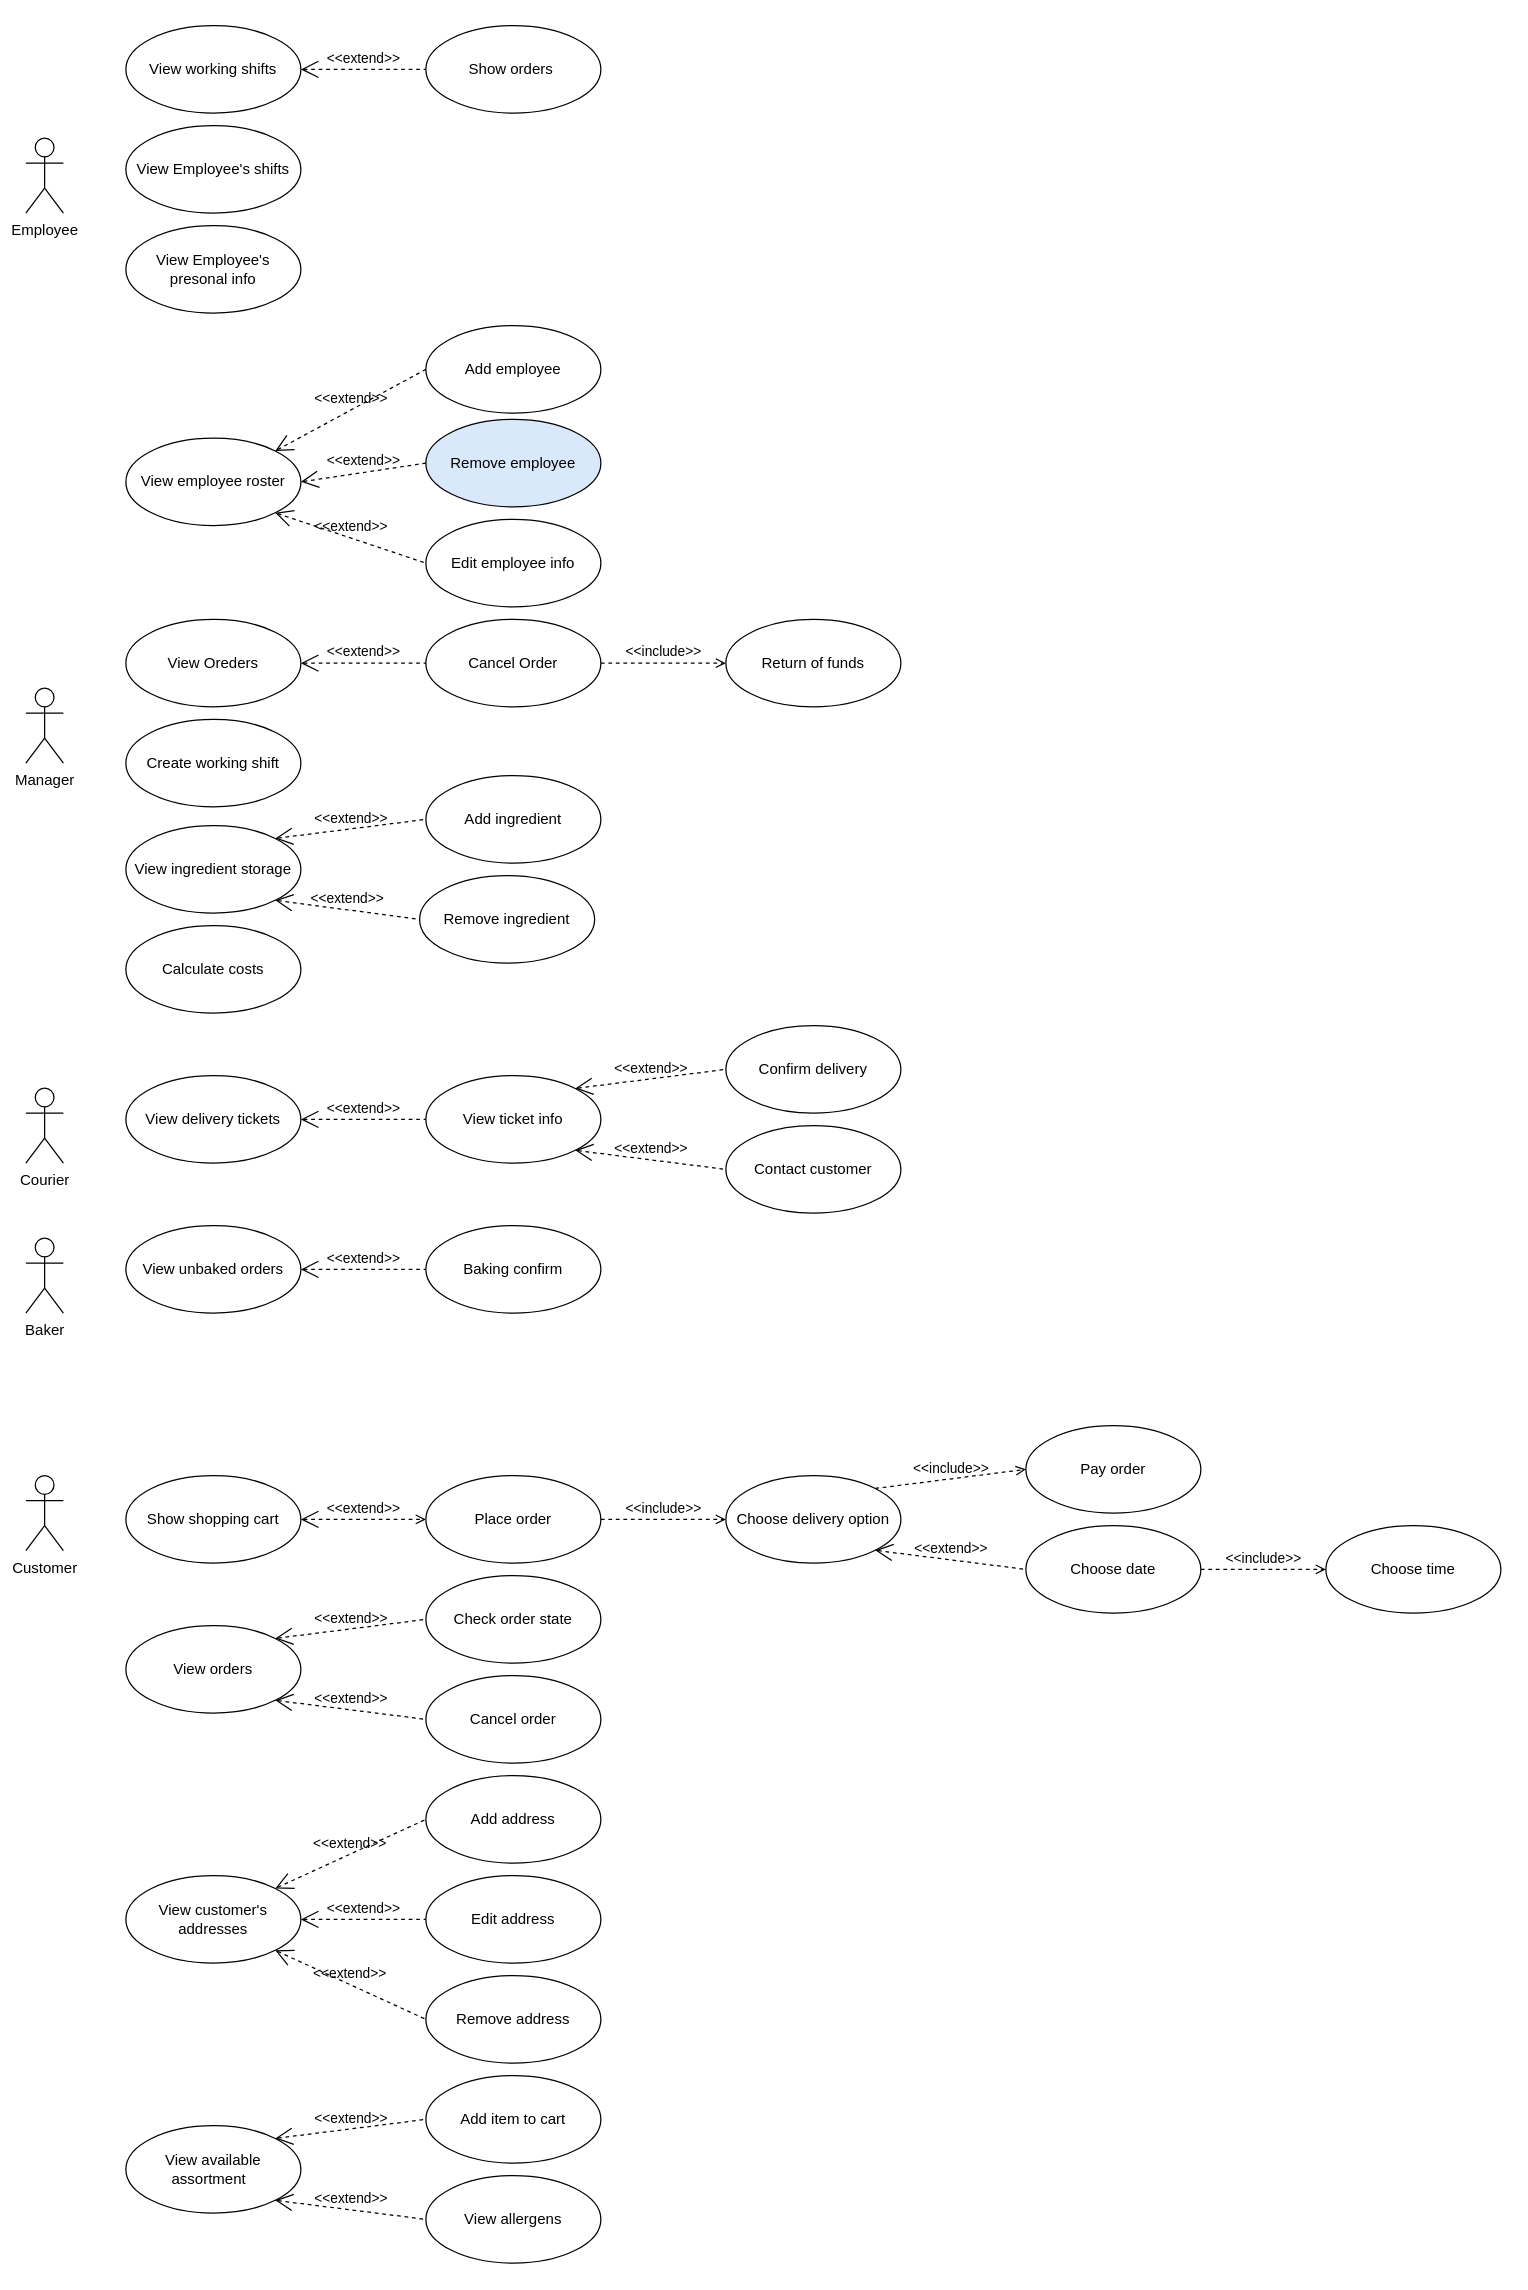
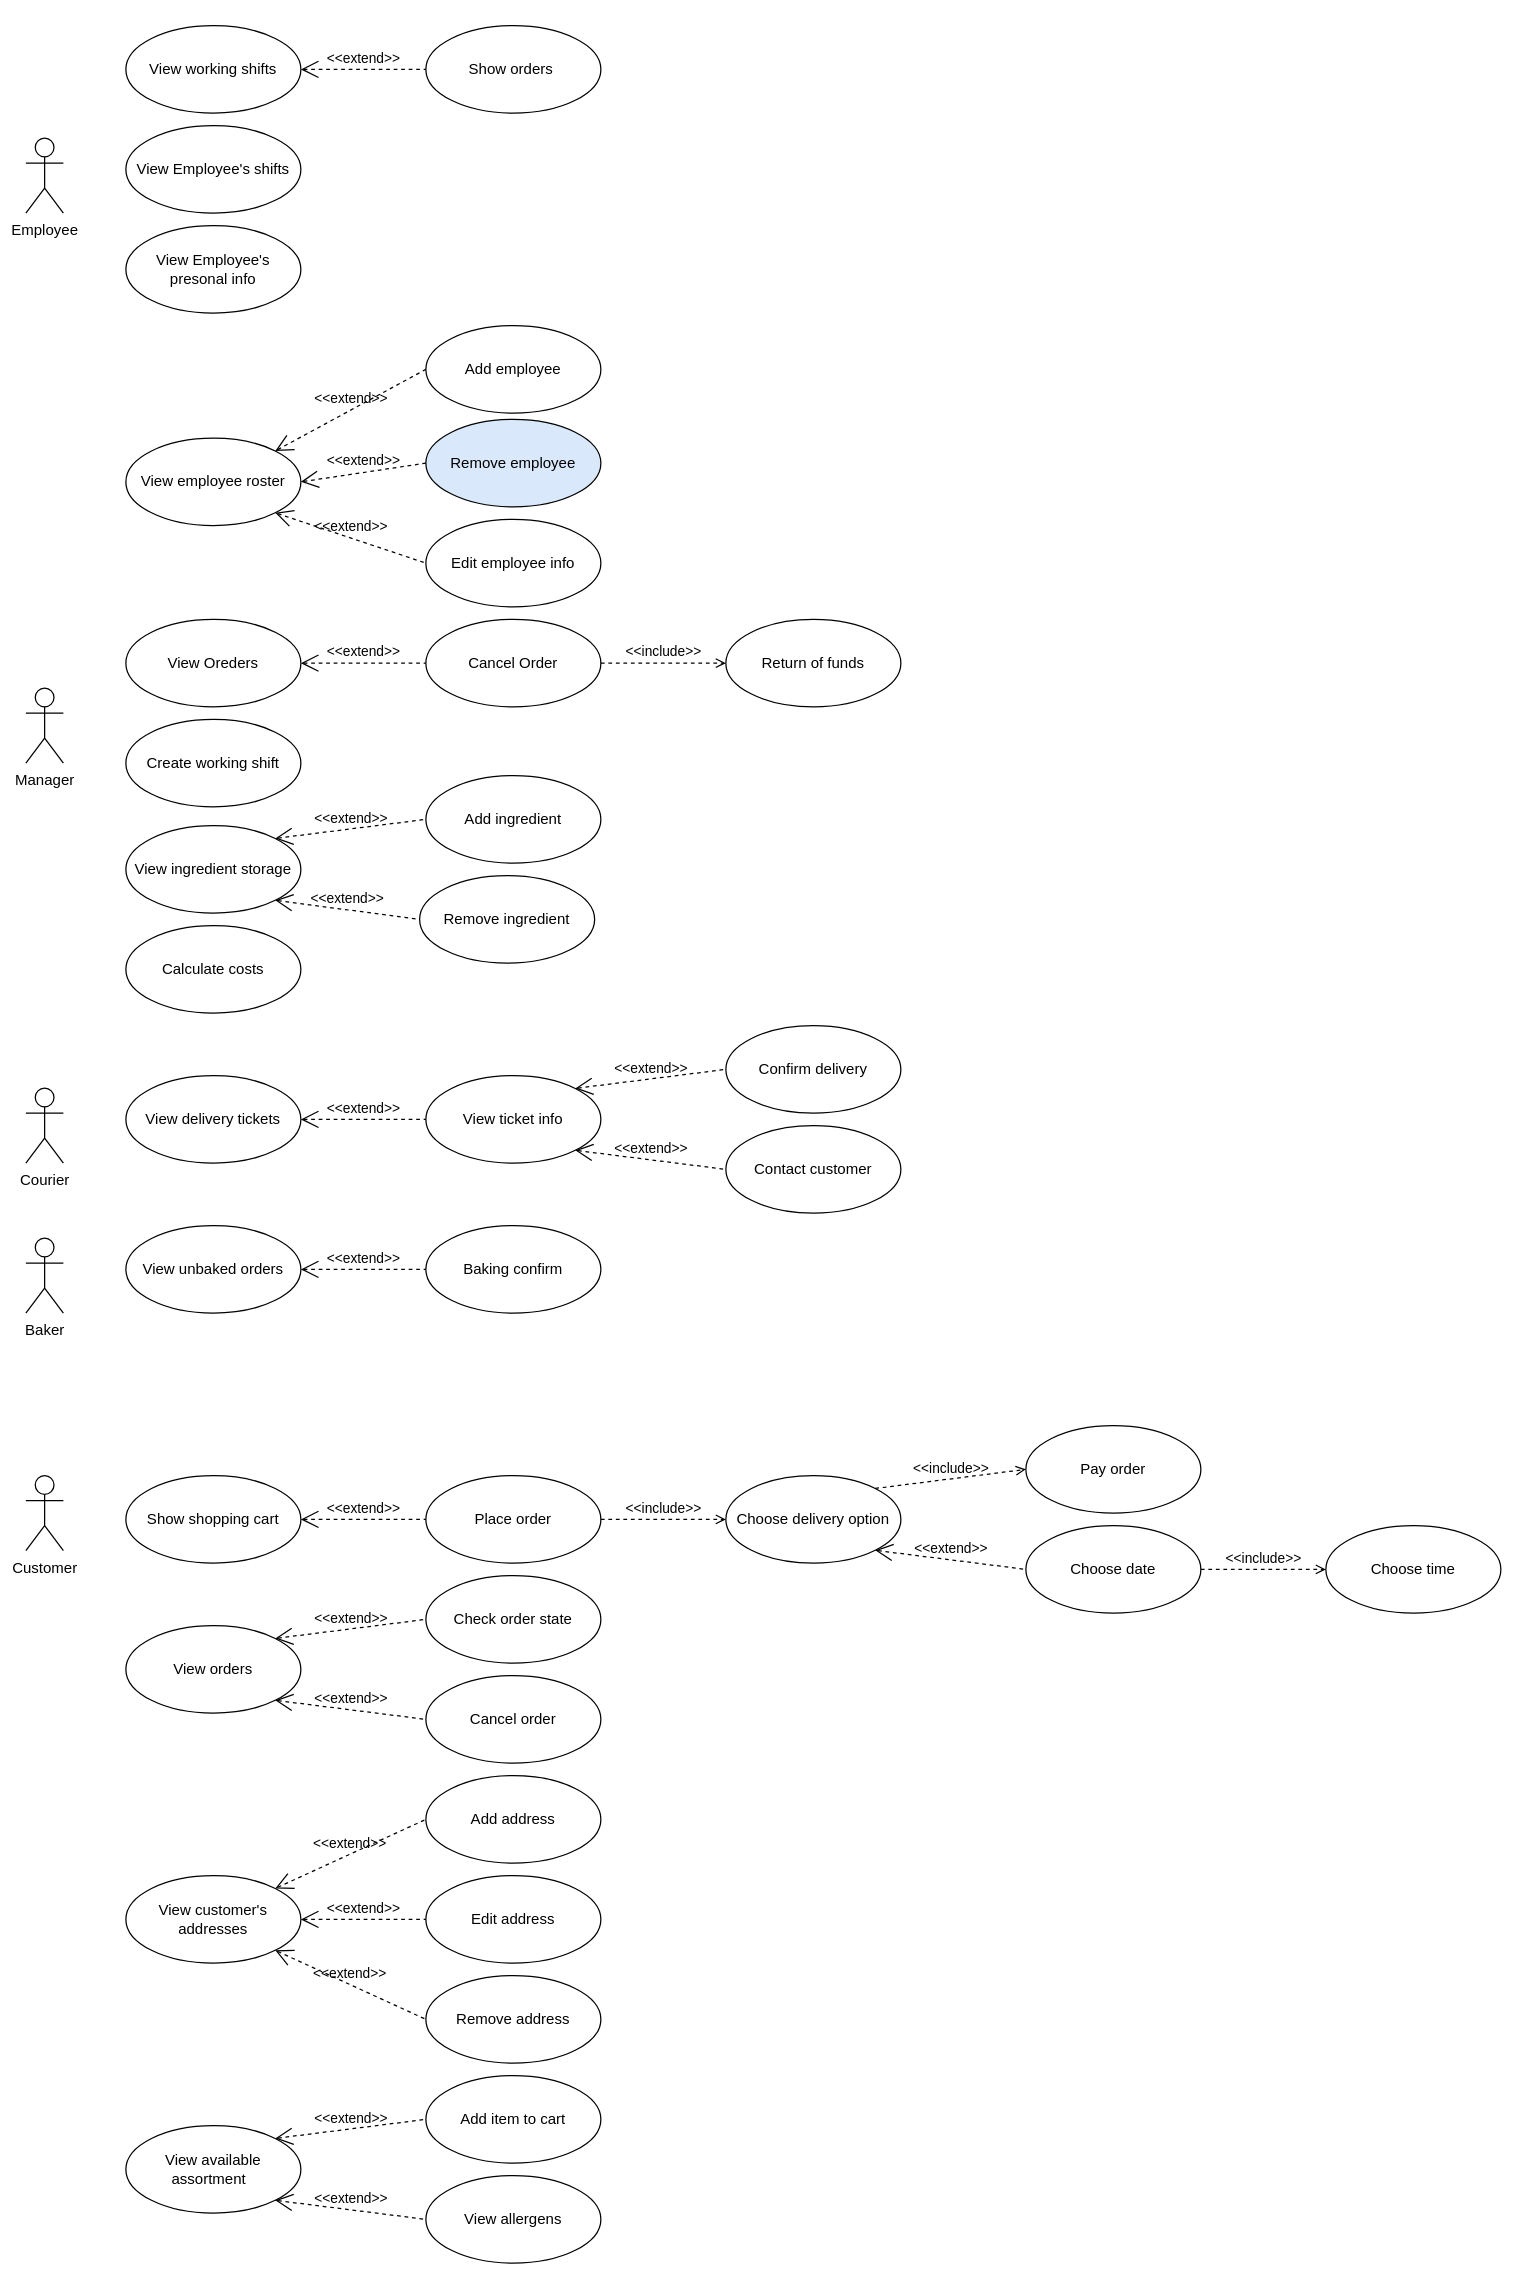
edge "Show shopping cart" -- "Place order": arrowhead open -> none
